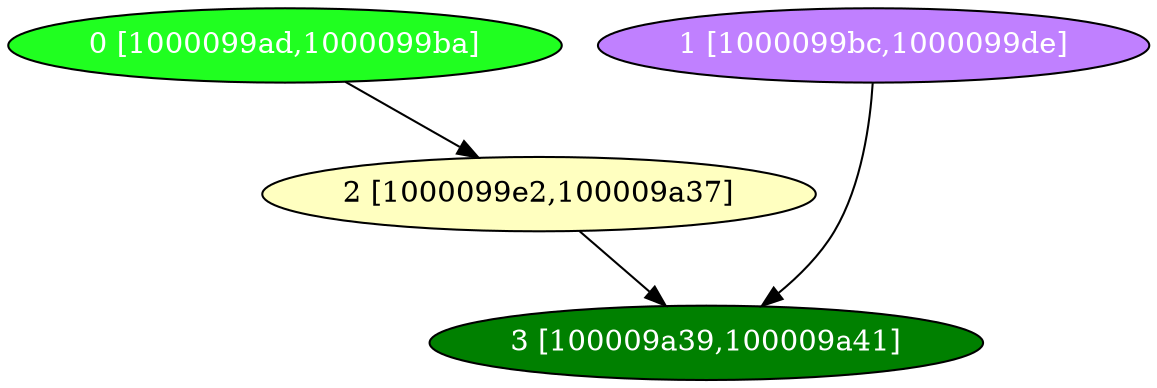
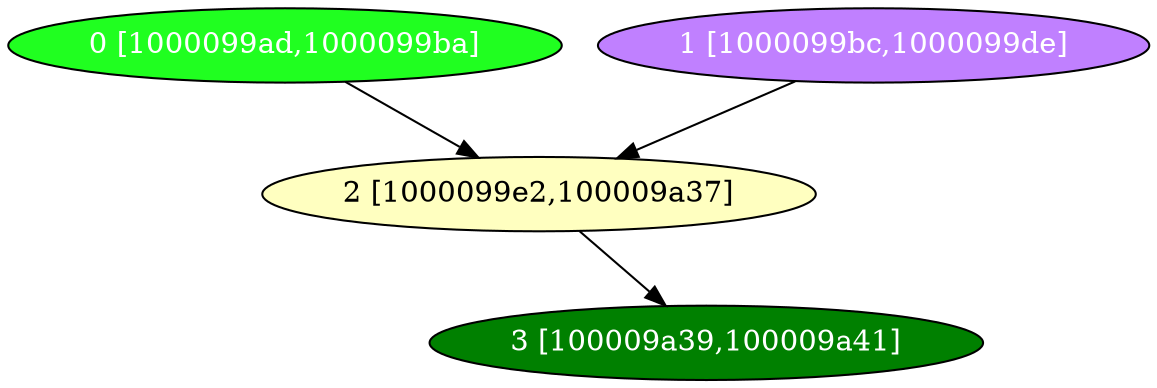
edge "1 [1000099bc,1000099de]" -> "3 [100009a39,100009a41]": now "1 [1000099bc,1000099de]" -> "2 [1000099e2,100009a37]"
